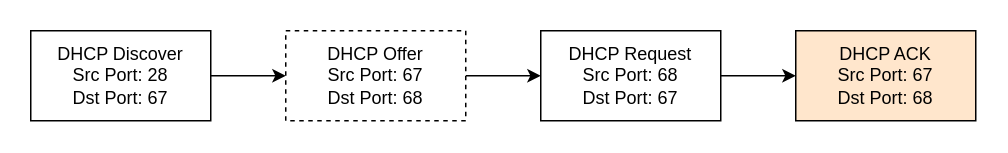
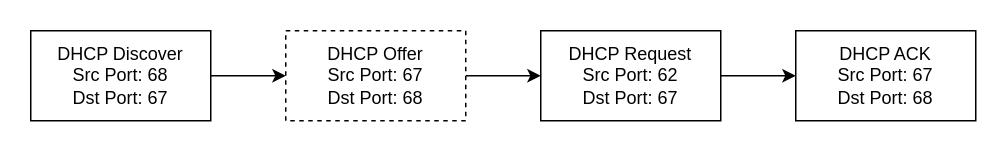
node "DHCP Discover Src Port: 28 Dst Port: 67": label "DHCP Discover Src Port: 28 Dst Port: 67" -> "DHCP Discover Src Port: 68 Dst Port: 67"
node "DHCP Request Src Port: 68 Dst Port: 67": label "DHCP Request Src Port: 68 Dst Port: 67" -> "DHCP Request Src Port: 62 Dst Port: 67"
node "DHCP ACK Src Port: 67 Dst Port: 68": fillcolor #ffe6cc -> #ffffff
